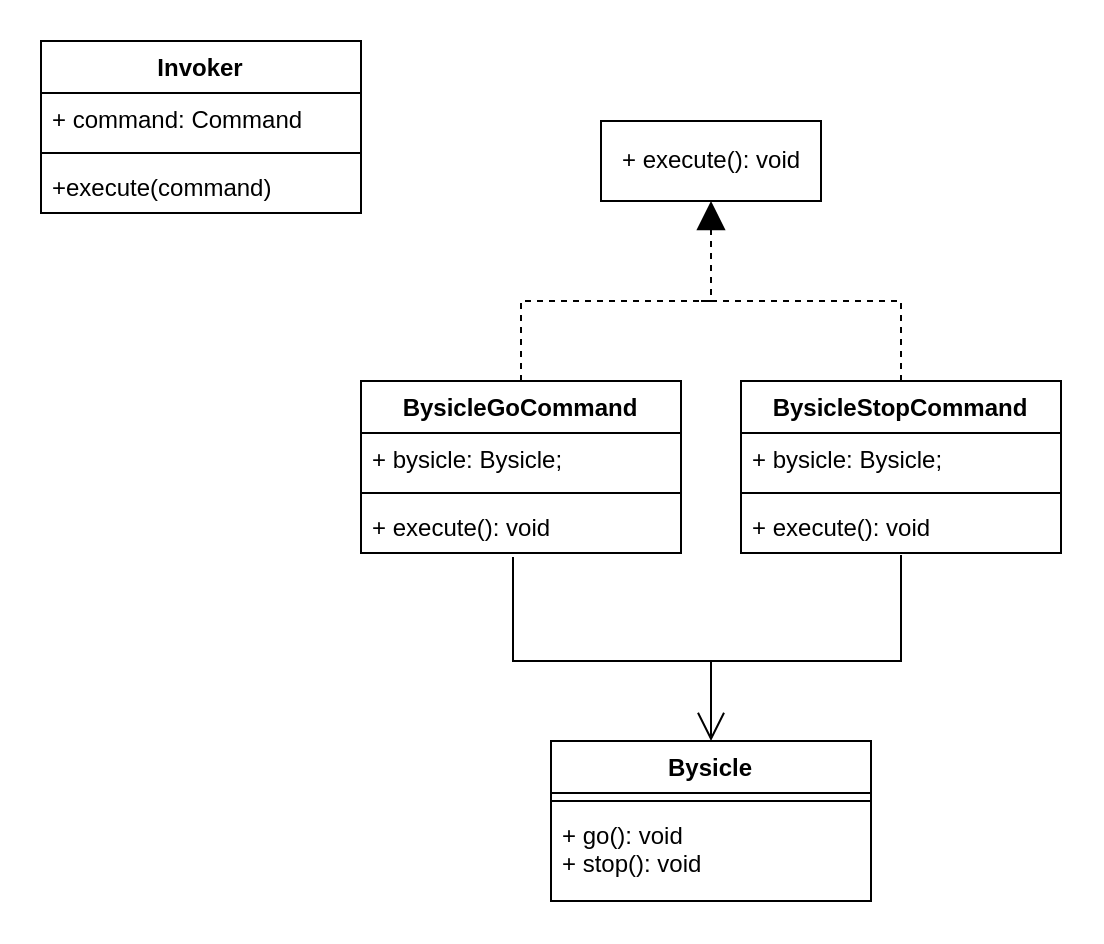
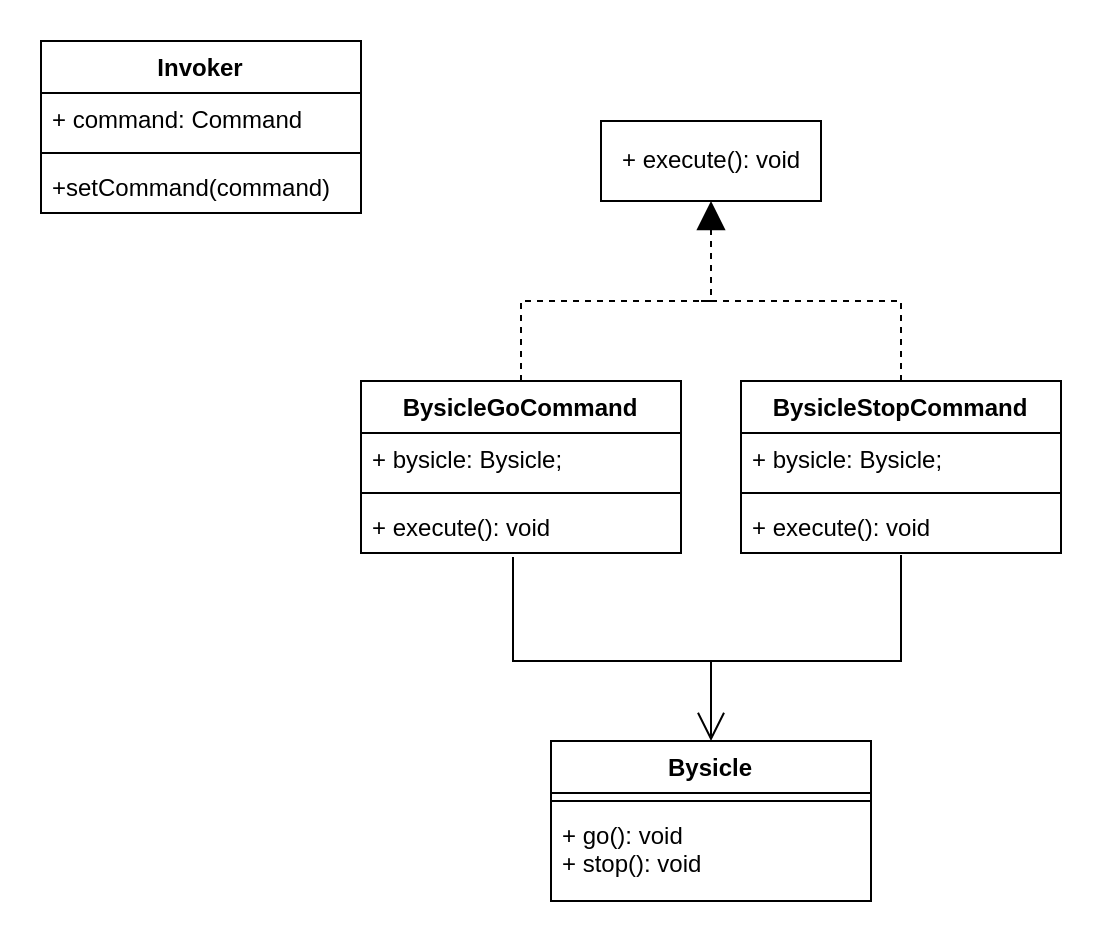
node "+execute(command)": label "+execute(command)" -> "+setCommand(command)"
